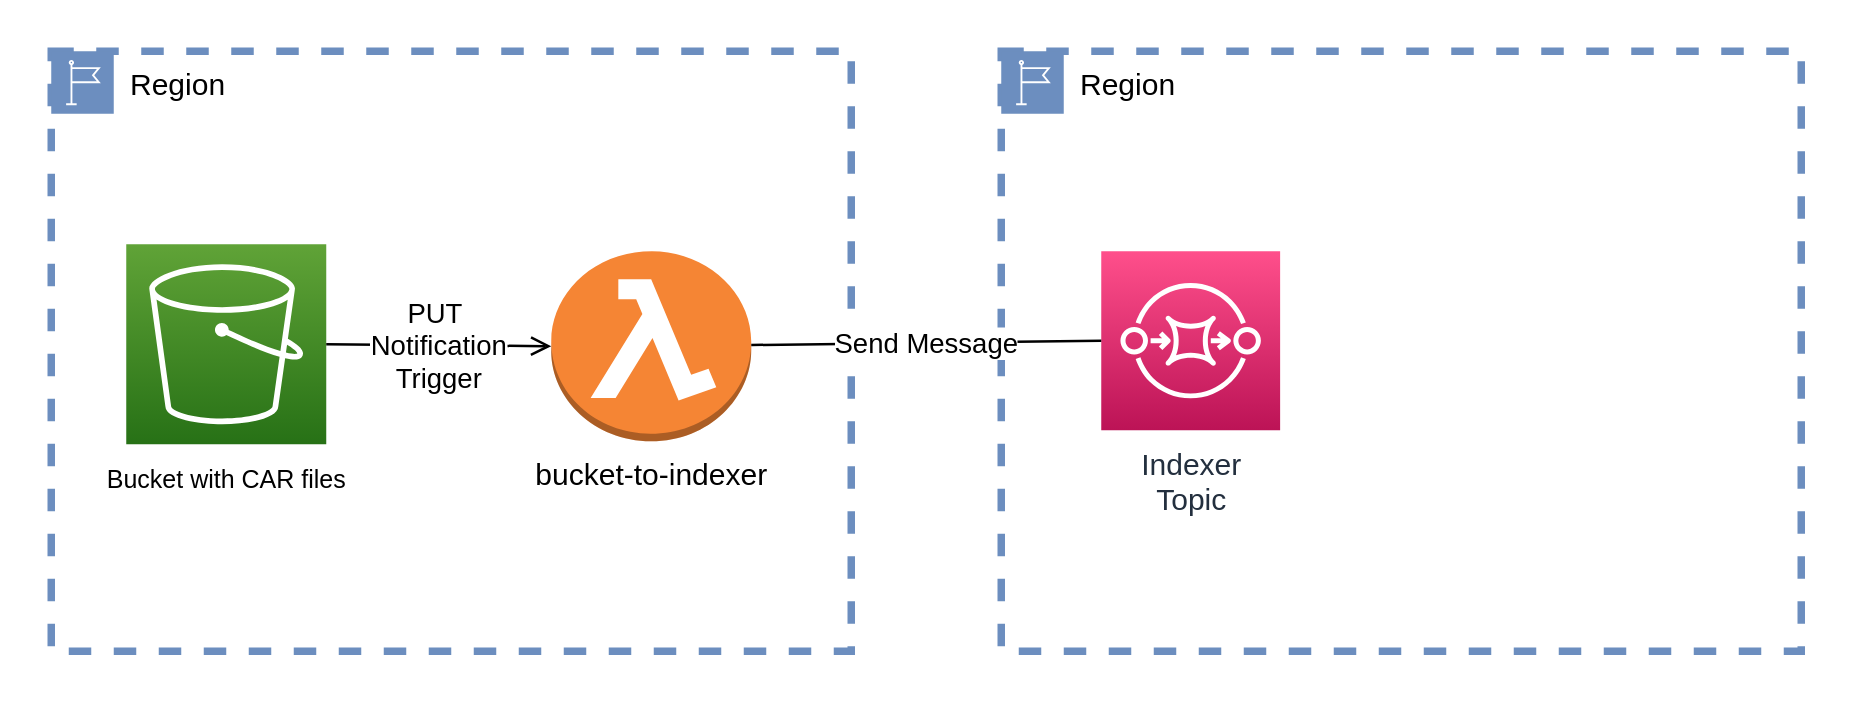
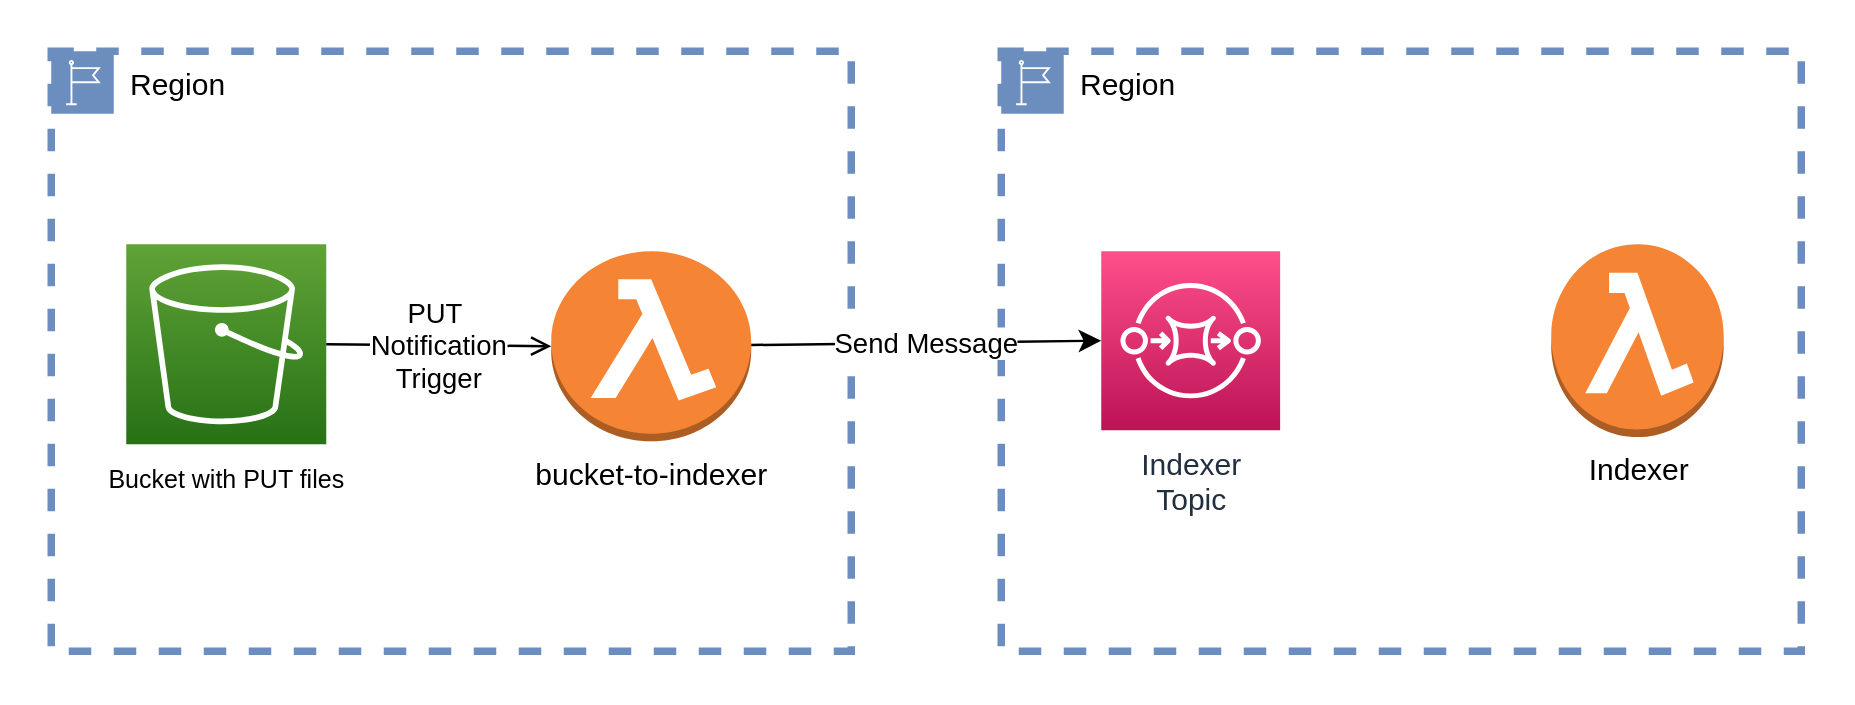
edge "Indexer Topic" -- "bucket-to-indexer": arrowhead none -> classic
node "Indexer": added
node "Bucket with CAR files": label "Bucket with CAR files" -> "Bucket with PUT files"
